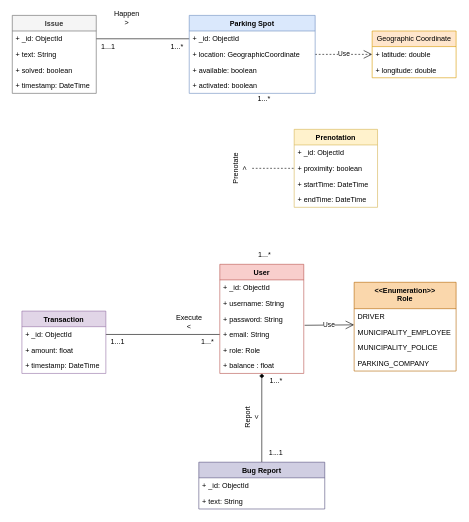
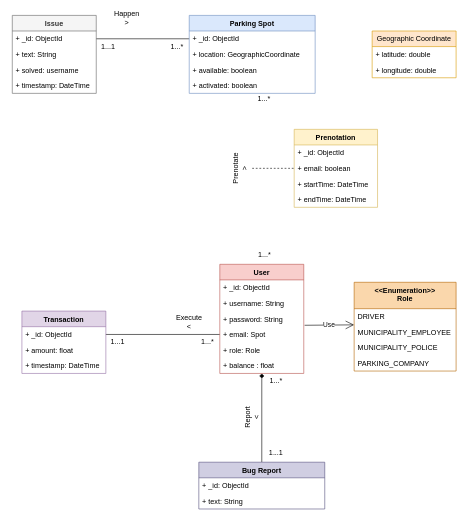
edge "+ location: GeographicCoordinate" -> "+ latitude: double": removed, label "Use"
node "+ solved: boolean": label "+ solved: boolean" -> "+ solved: username"
node "+ proximity: boolean": label "+ proximity: boolean" -> "+ email: boolean"
node "+ email: String": label "+ email: String" -> "+ email: Spot"
